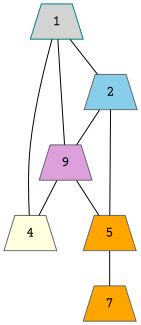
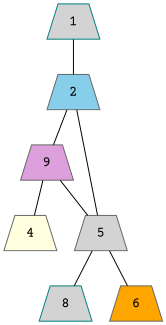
edge "1" -- "9": removed
edge "1" -- "4": removed
node "5": fillcolor orange -> lightgrey
node "8": added
node "7": label "7" -> "6"
